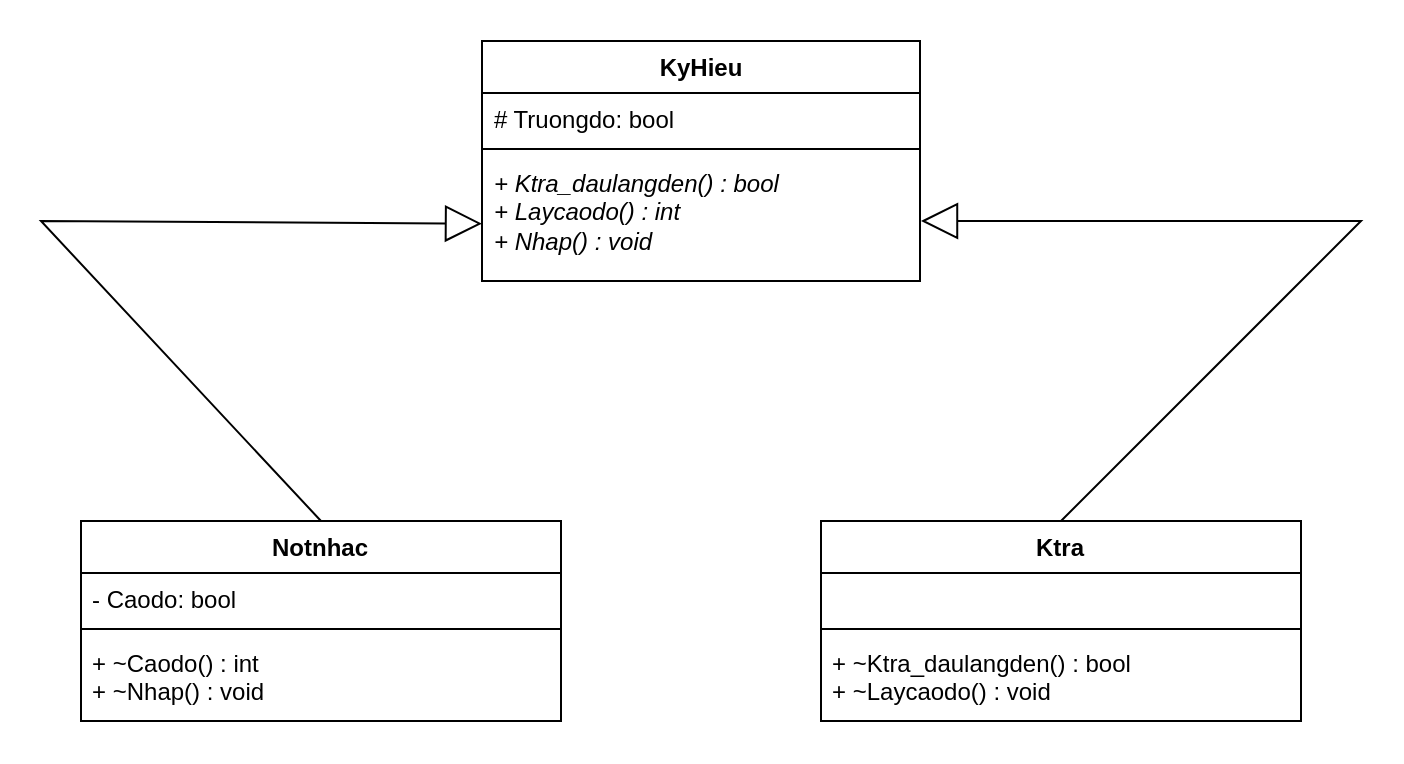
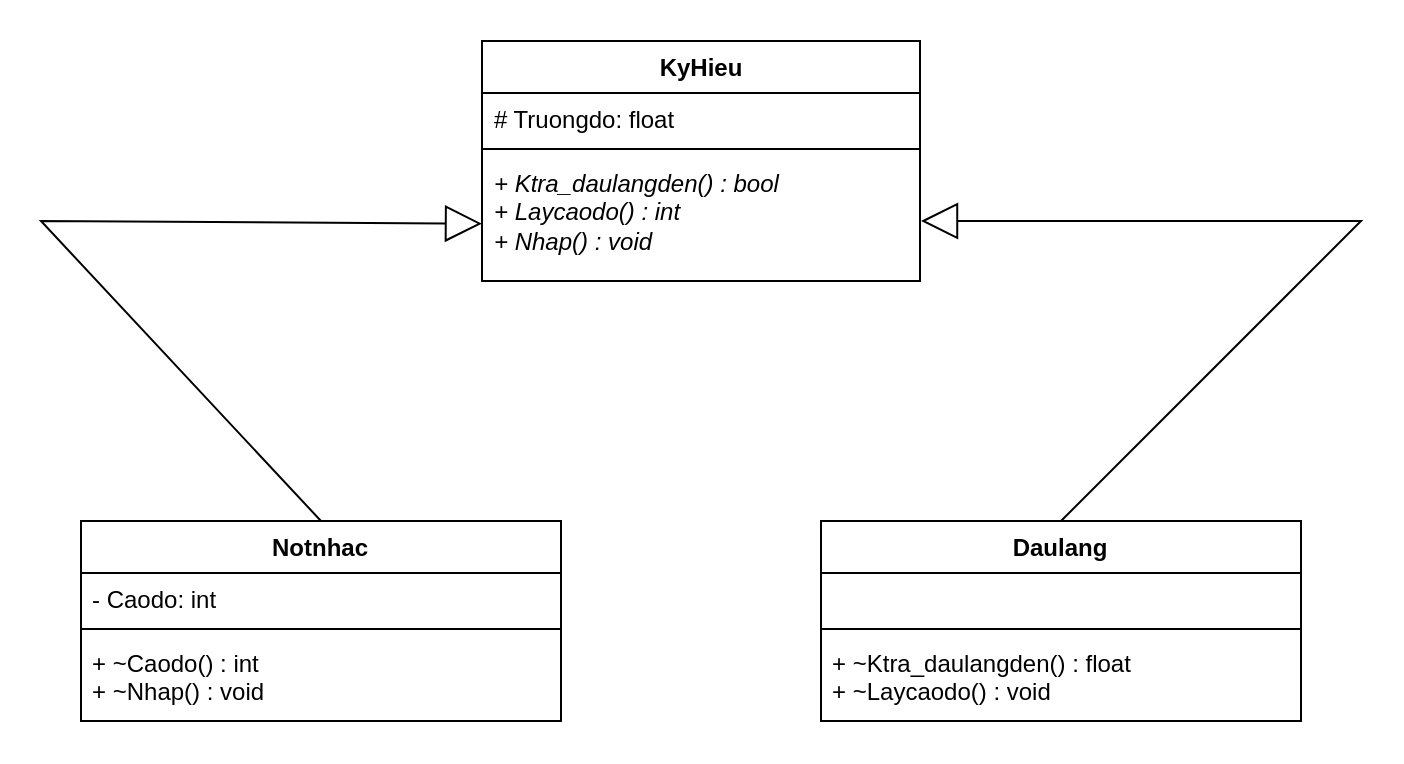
node "# Truongdo: bool": label "# Truongdo: bool" -> "# Truongdo: float"
node "Ktra": label "Ktra" -> "Daulang"
node "- Caodo: bool": label "- Caodo: bool" -> "- Caodo: int"
node "+ ~Ktra_daulangden() : bool + ~Laycaodo() : void": label "+ ~Ktra_daulangden() : bool + ~Laycaodo() : void" -> "+ ~Ktra_daulangden() : float + ~Laycaodo() : void"
